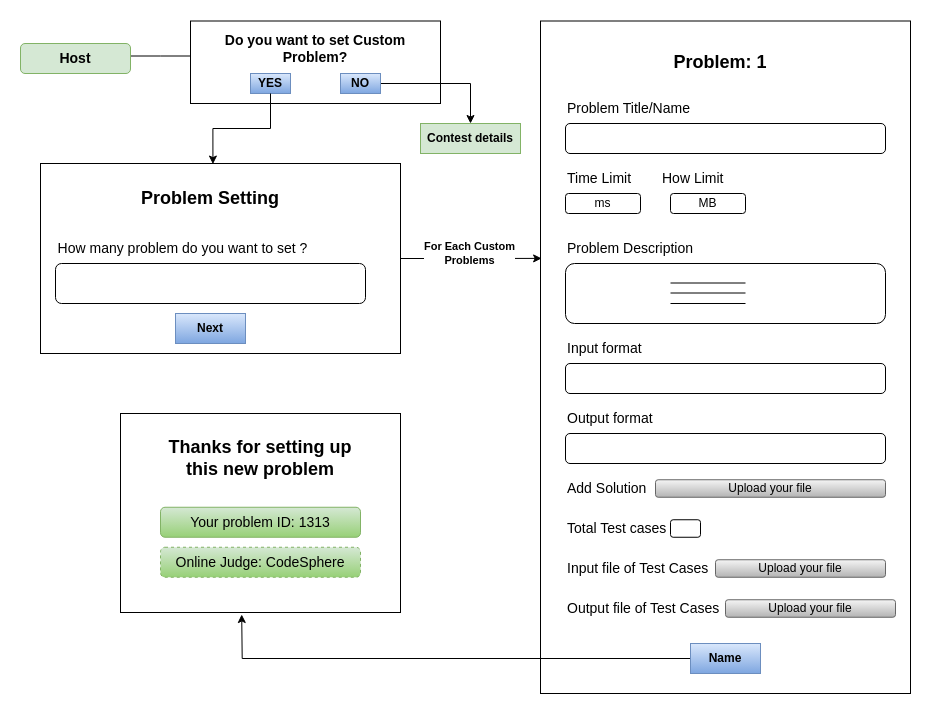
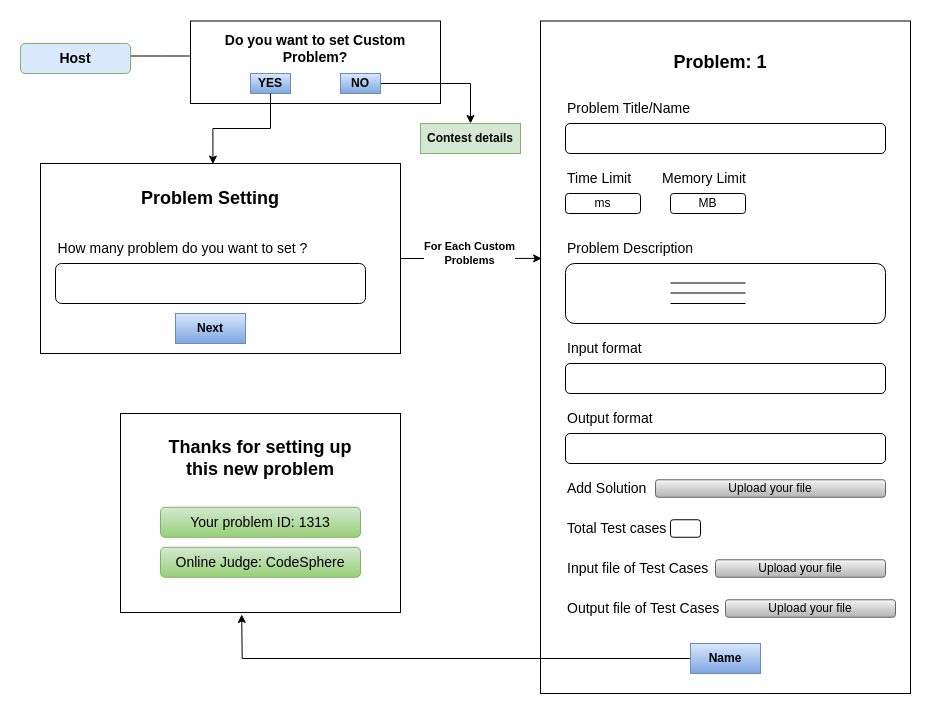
node "Host": fillcolor #d5e8d4 -> #dae8fc
node "How Limit": label "How Limit" -> "Memory Limit"
node "Online Judge: CodeSphere": style dashed -> solid
